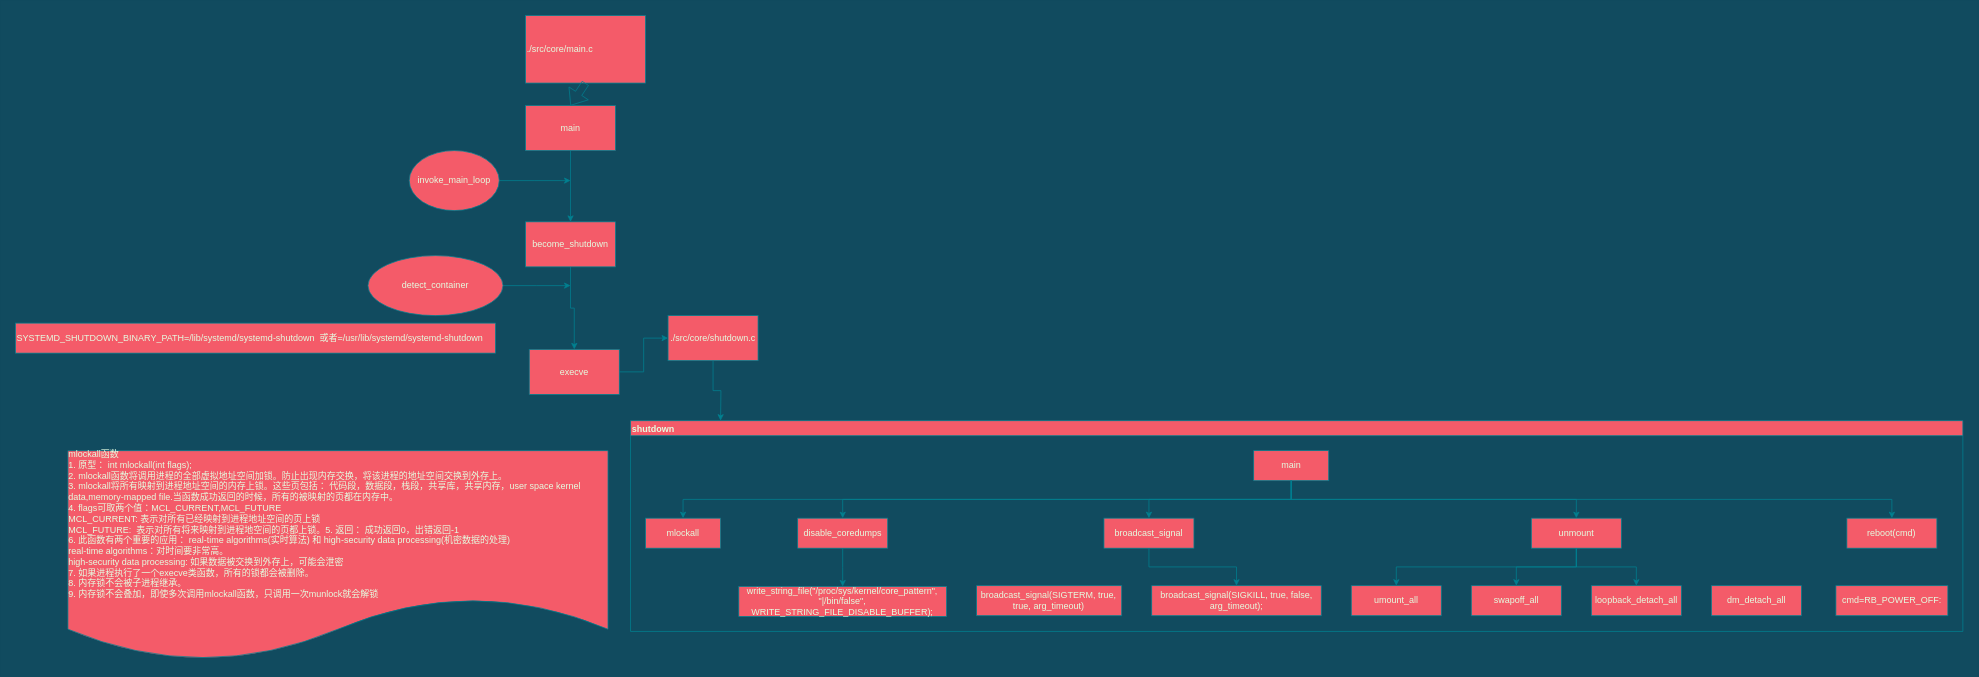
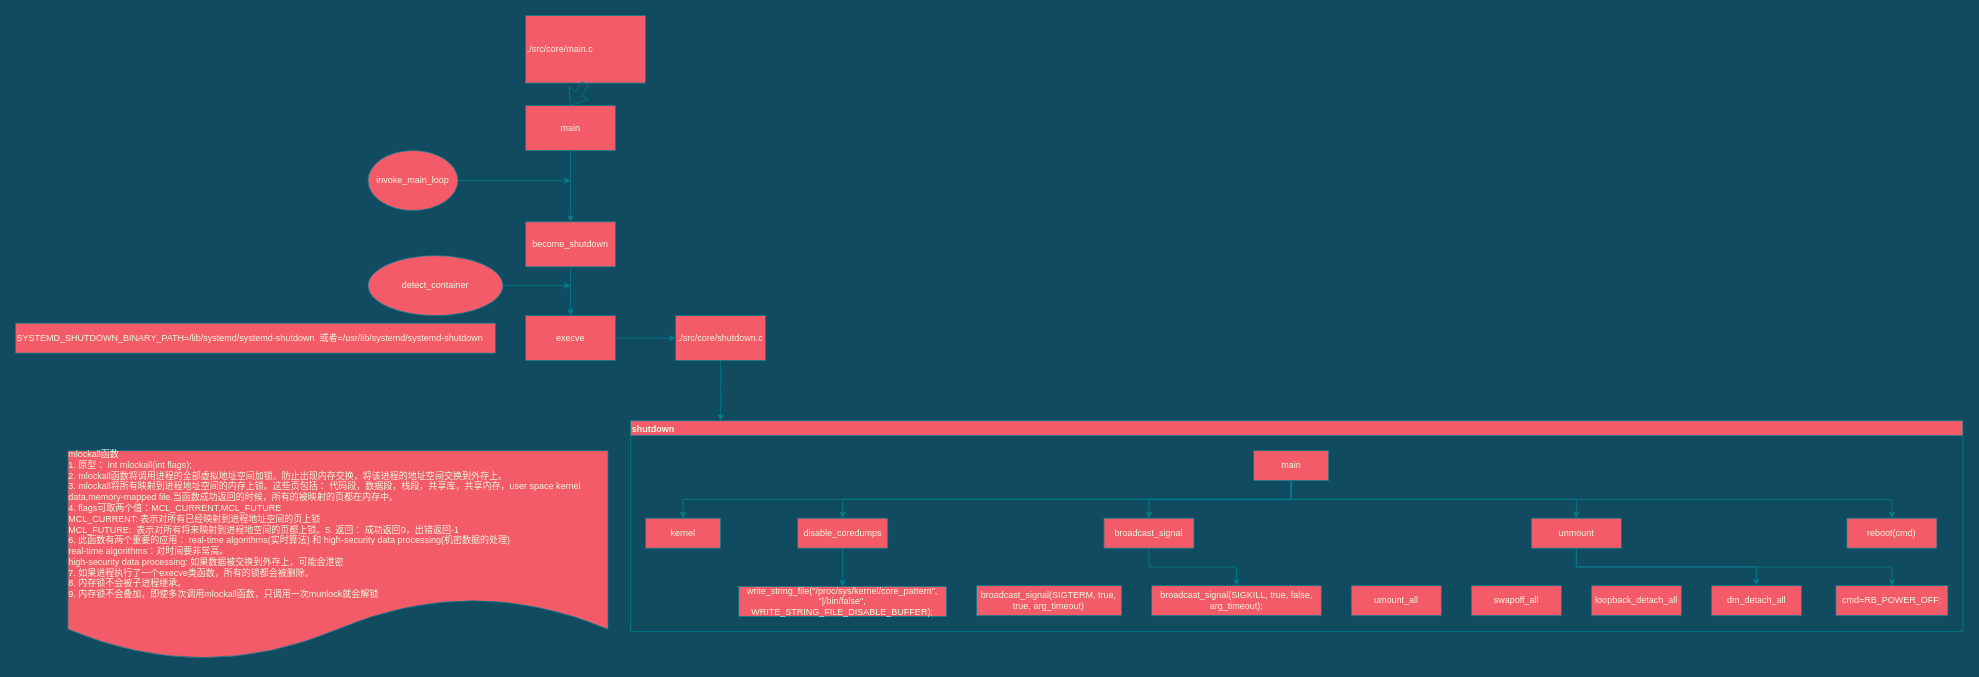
node "invoke_main_loop": moved (454, 180) -> (413, 180)
node "./src/core/shutdown.c": moved (713, 338) -> (720, 338)
node "execve": moved (574, 372) -> (570, 338)
node "mlockall": label "mlockall" -> "kernel"
edge "unmount" -> "umount_all": removed
edge "unmount" -> "swapoff_all": now "unmount" -> "cmd=RB_POWER_OFF:"
edge "unmount" -> "loopback_detach_all": removed
edge "unmount" -> "dm_detach_all": added
